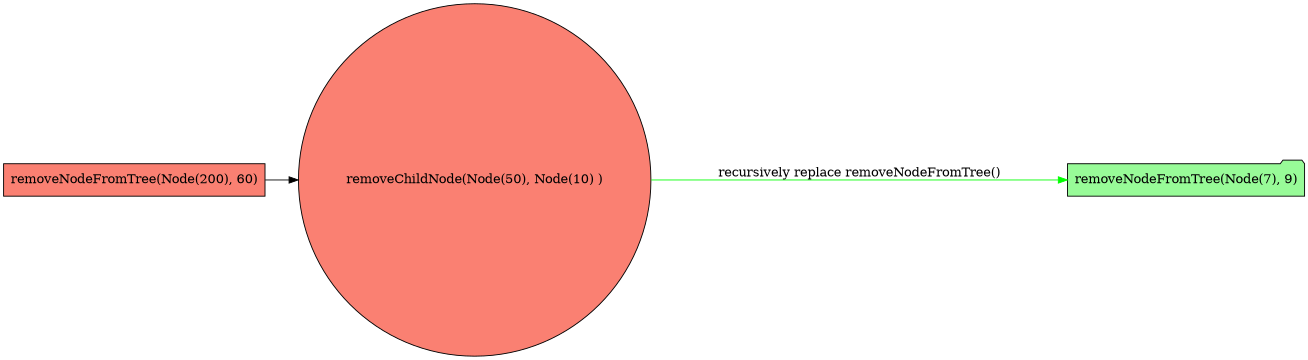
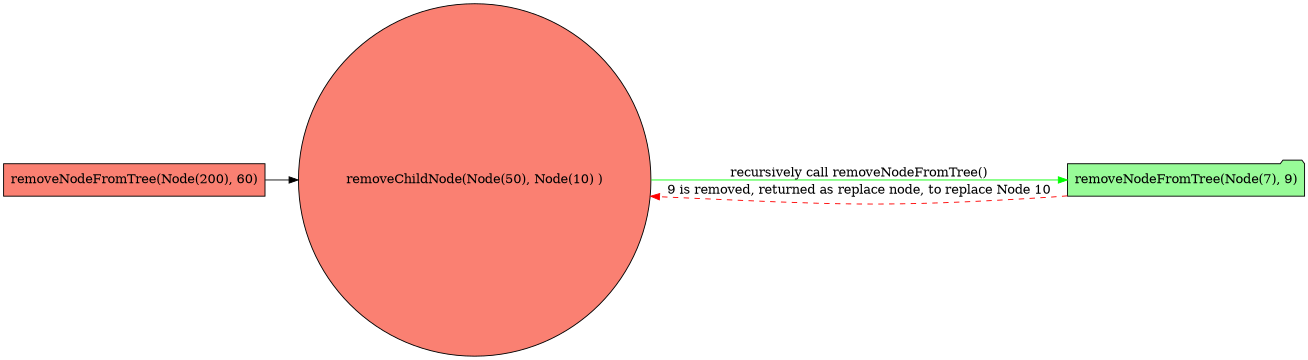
edge "removeChildNode(Node(50), Node(10) )" -> "removeNodeFromTree(Node(7), 9)": label "recursively replace removeNodeFromTree()" -> "recursively call removeNodeFromTree()"
edge "removeNodeFromTree(Node(7), 9)" -> "removeChildNode(Node(50), Node(10) )": added, label "9 is removed, returned as replace node, to replace Node 10"
